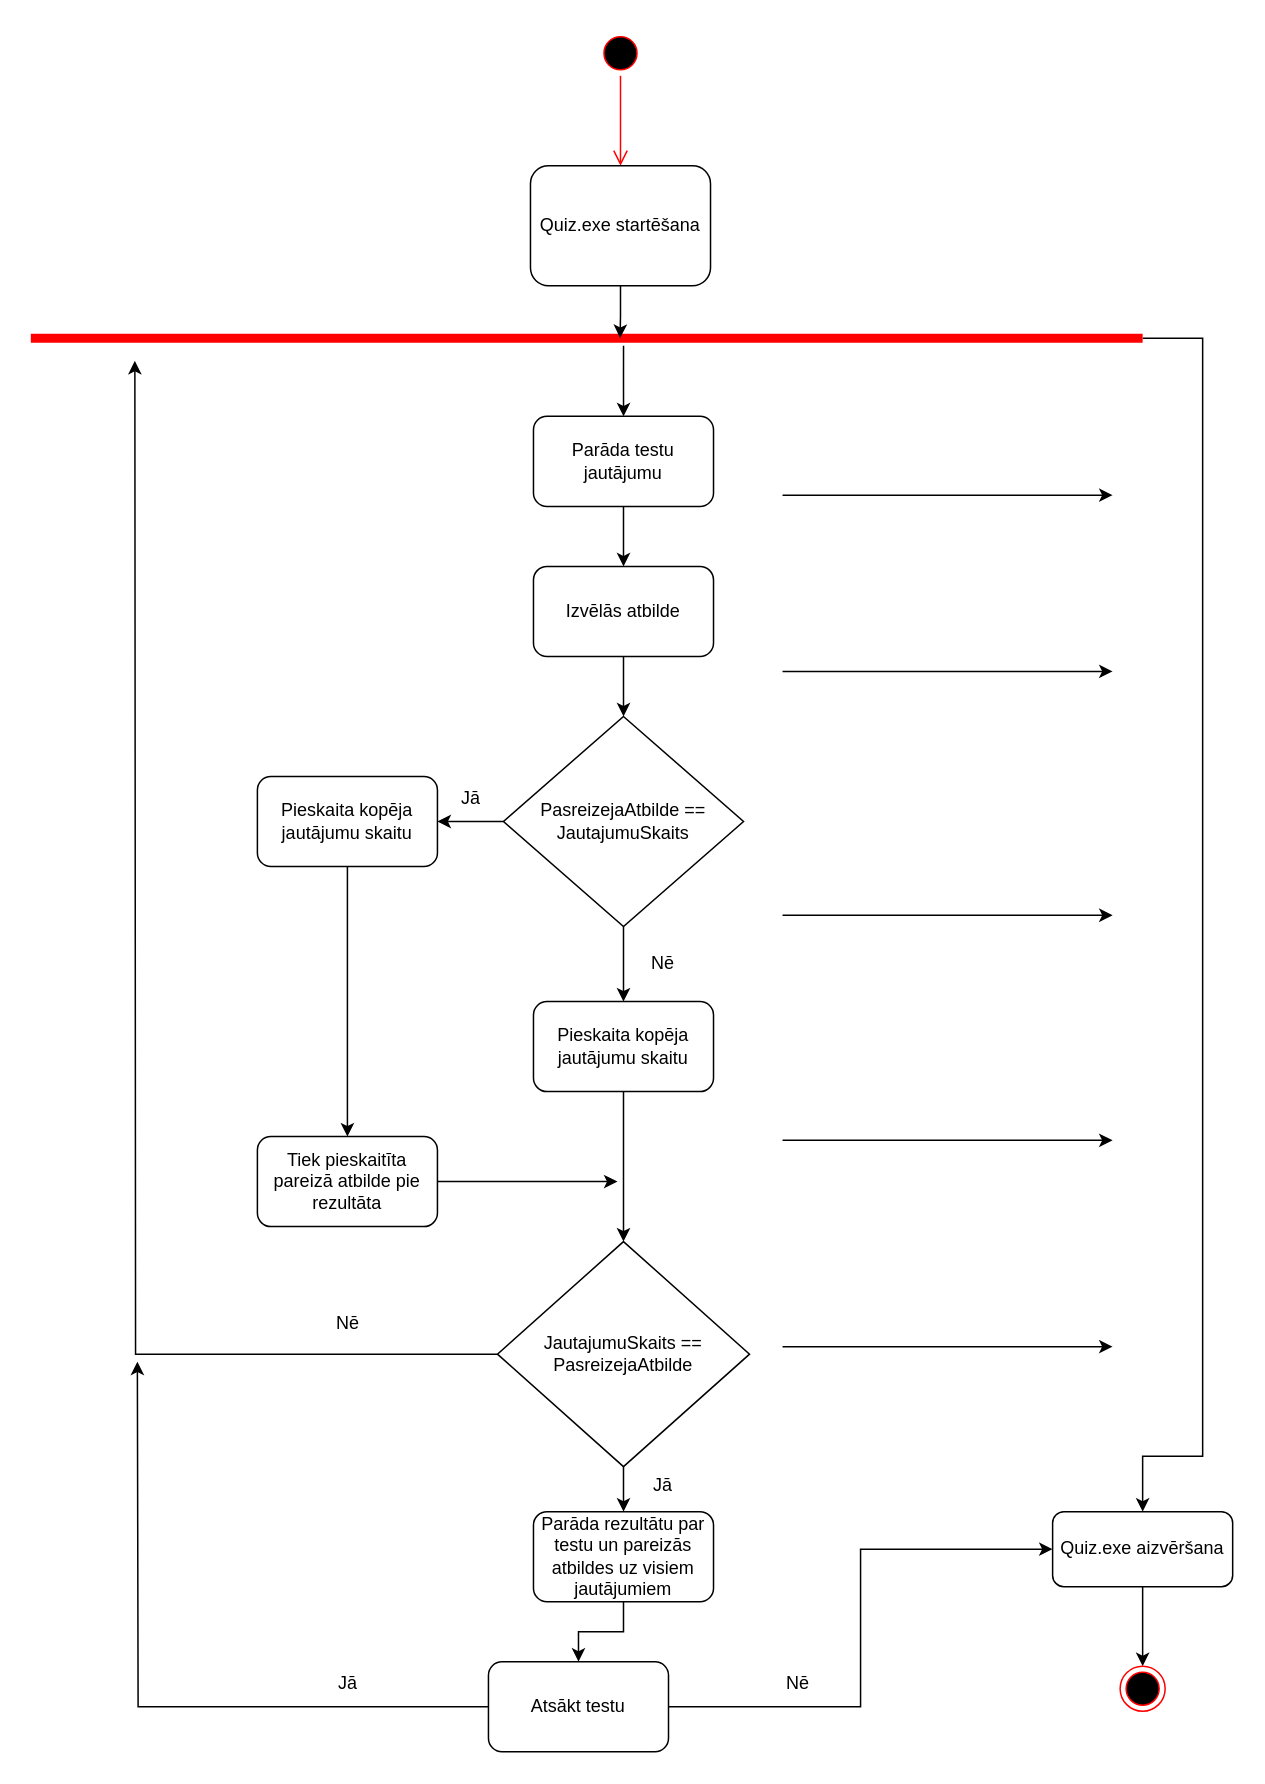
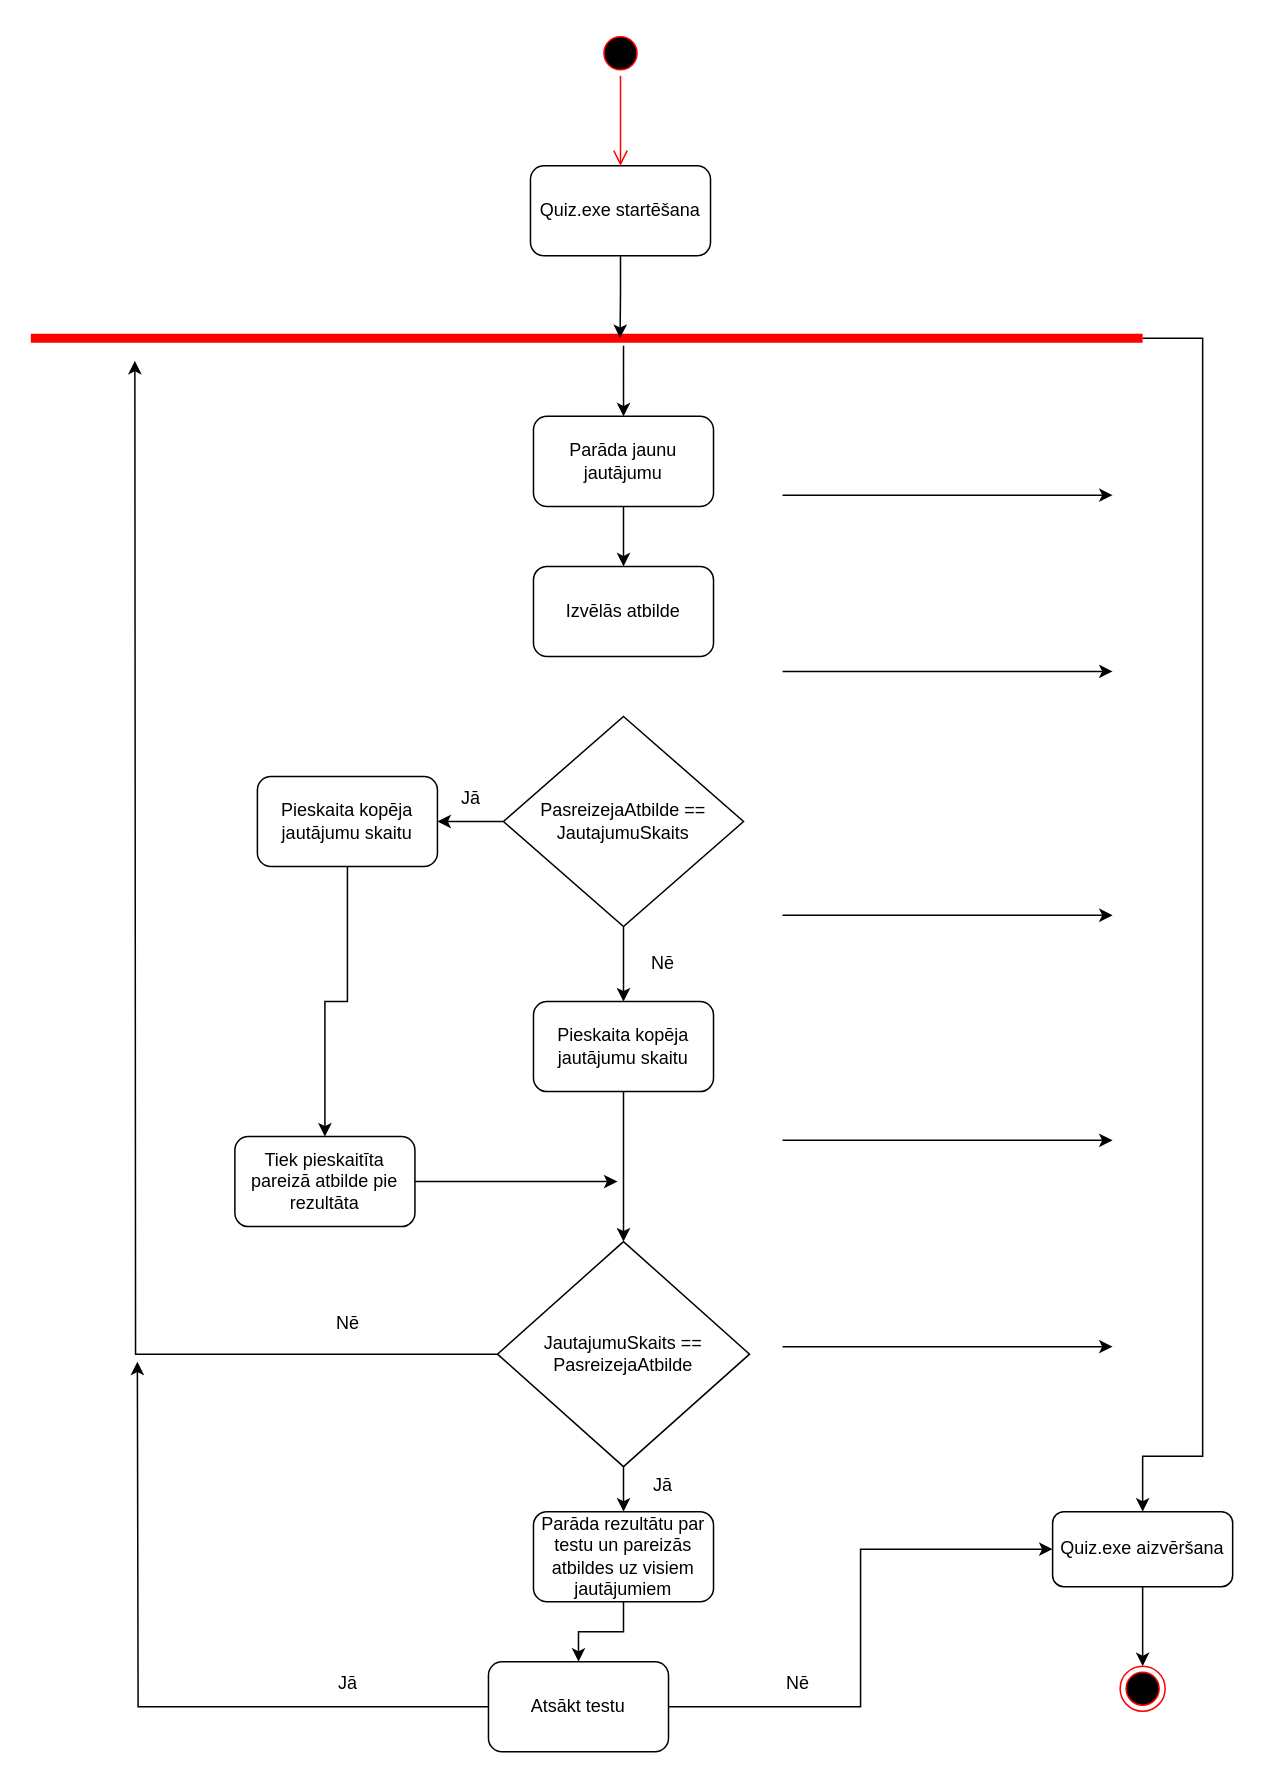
node "Quiz.exe startēšana": size 180x120 -> 180x90
node "Parāda testu jautājumu": label "Parāda testu jautājumu" -> "Parāda jaunu jautājumu"
edge "Izvēlās atbilde" -> "PasreizejaAtbilde == JautajumuSkaits": removed
node "Tiek pieskaitīta pareizā atbilde pie rezultāta": moved (347, 1181) -> (325, 1181)
